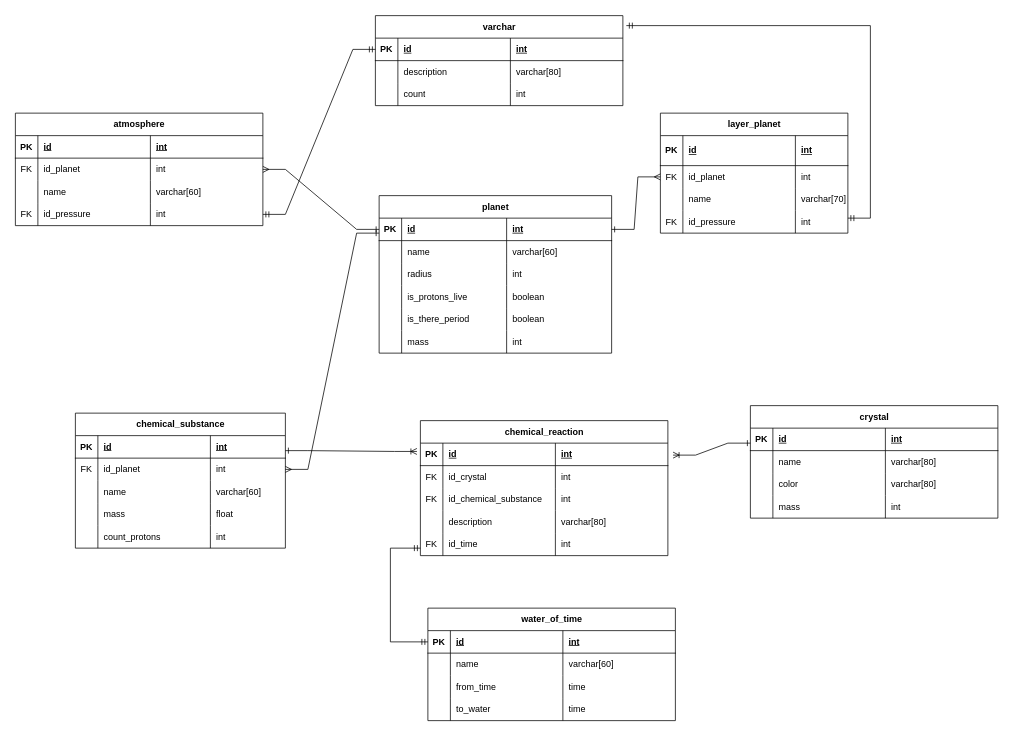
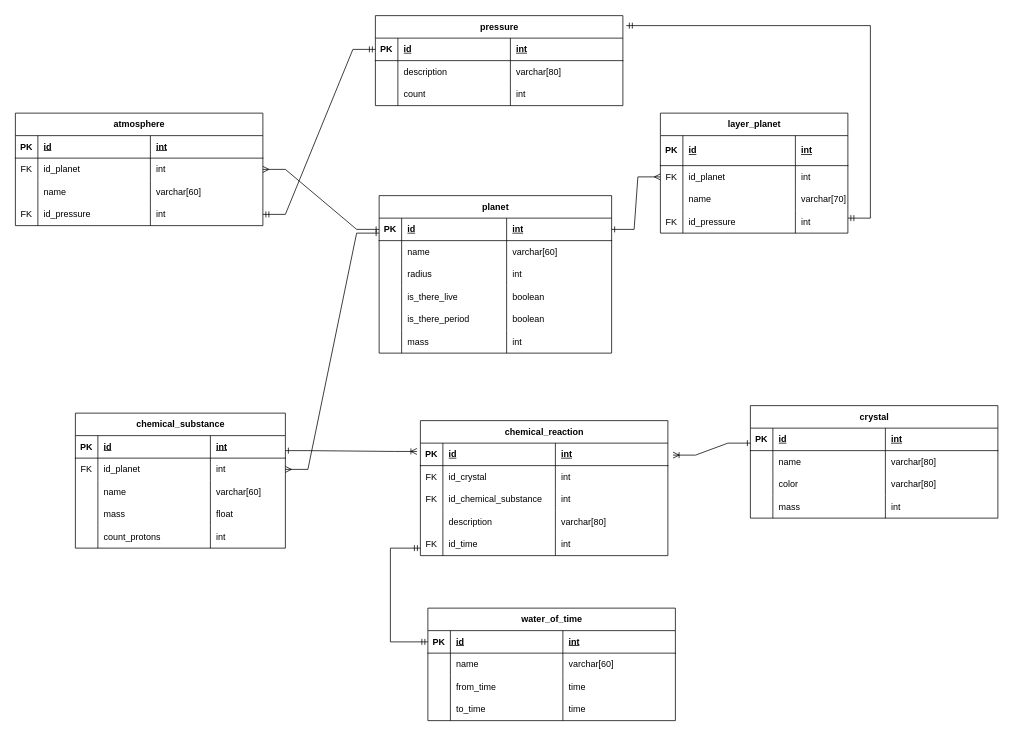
node "varchar": label "varchar" -> "pressure"
node "is_protons_live": label "is_protons_live" -> "is_there_live"
node "to_water": label "to_water" -> "to_time"
